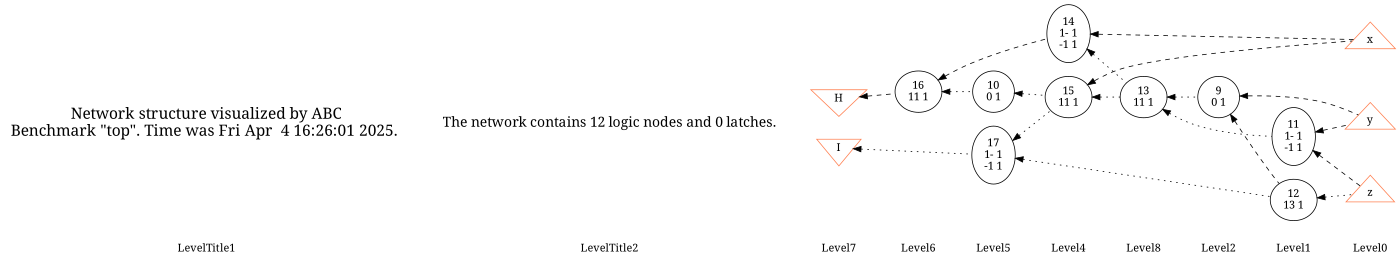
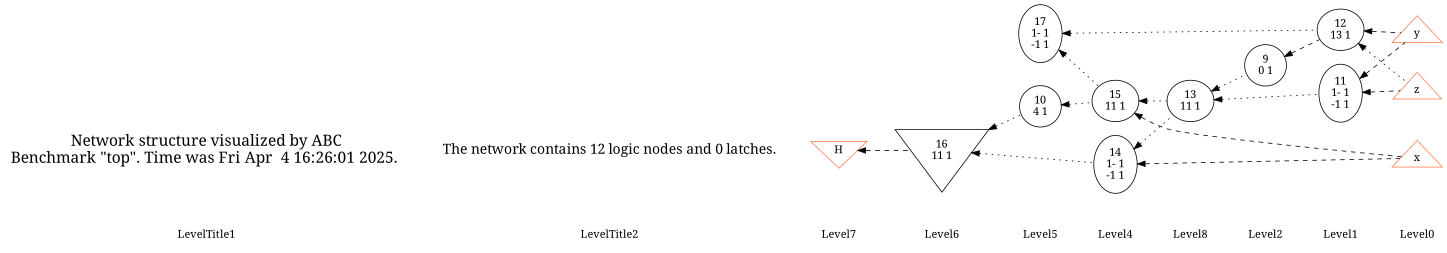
edge "14 1- 1 -1 1" -> "16 11 1": style dashed -> dotted
node "16 11 1": shape ellipse -> invtriangle
node "10 0 1": label "10 0 1" -> "10 4 1"
edge "y" -> "9 0 1": now "y" -> "12 13 1"
node "I": removed
